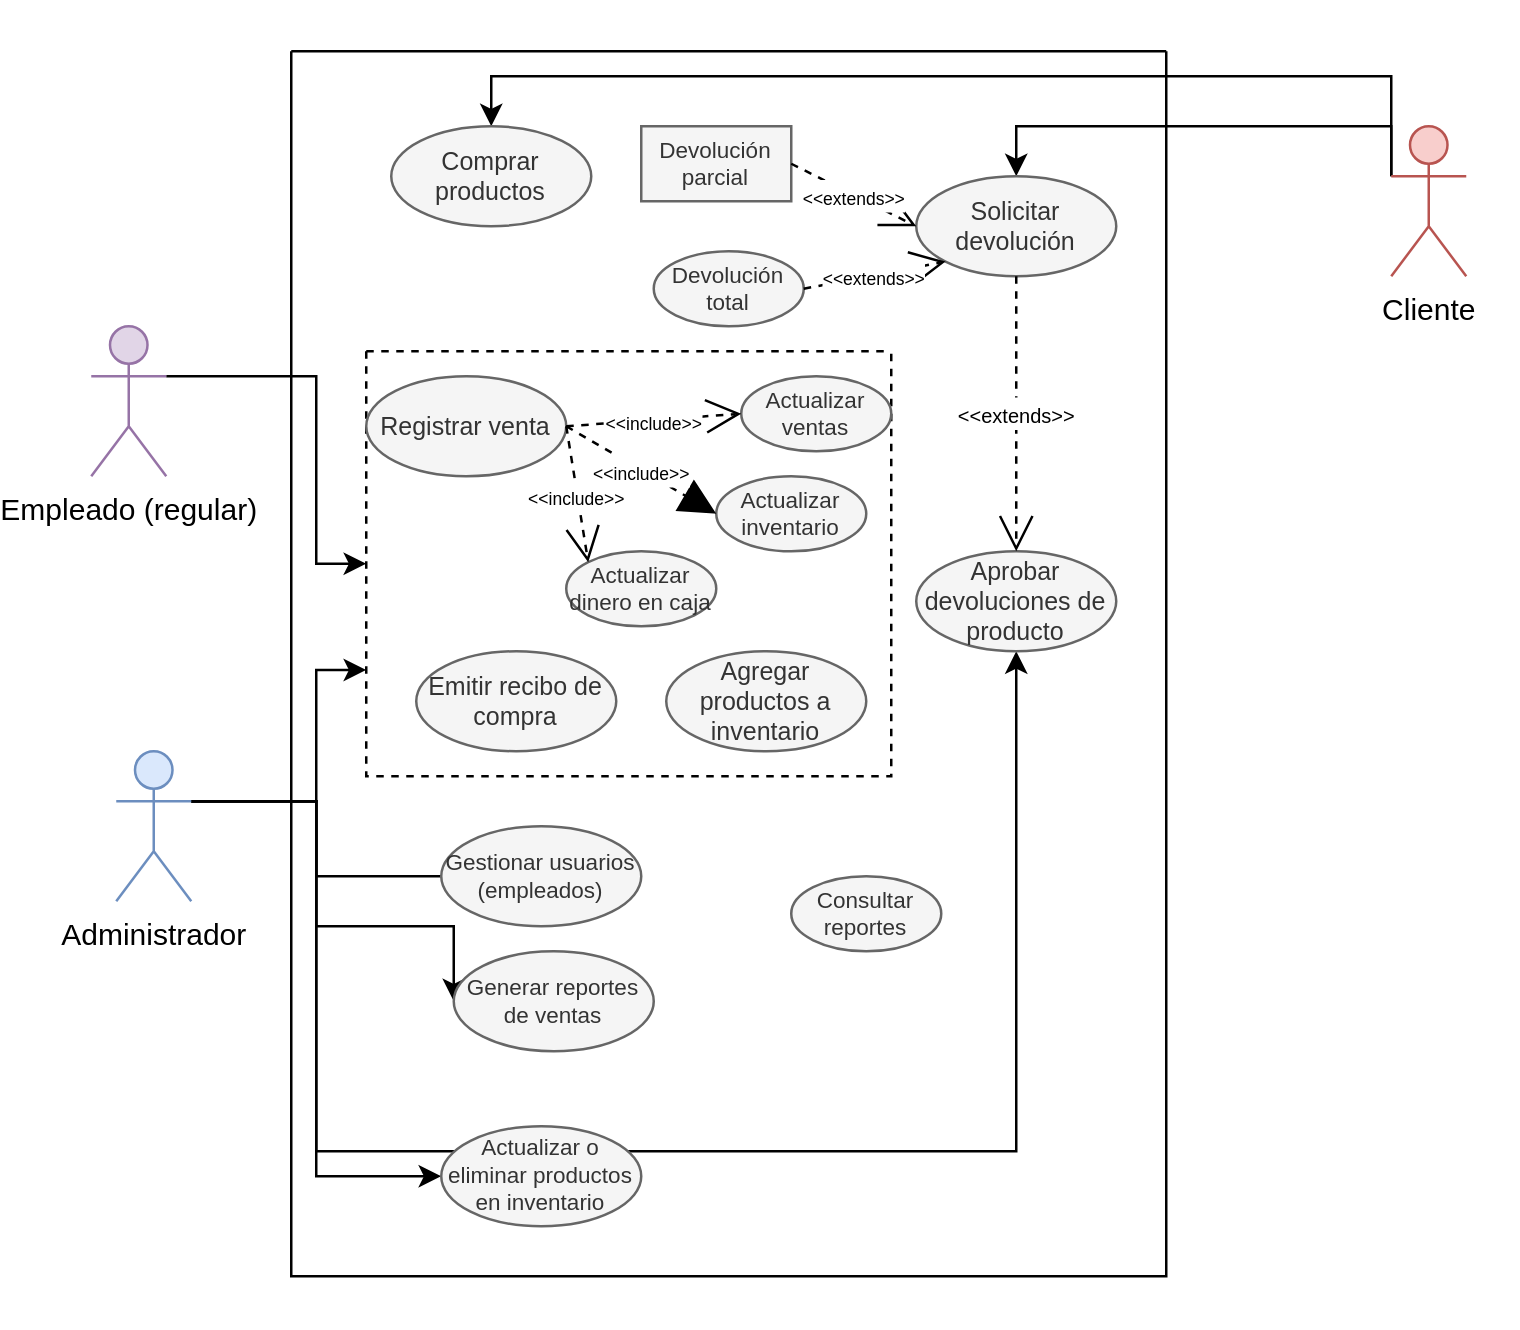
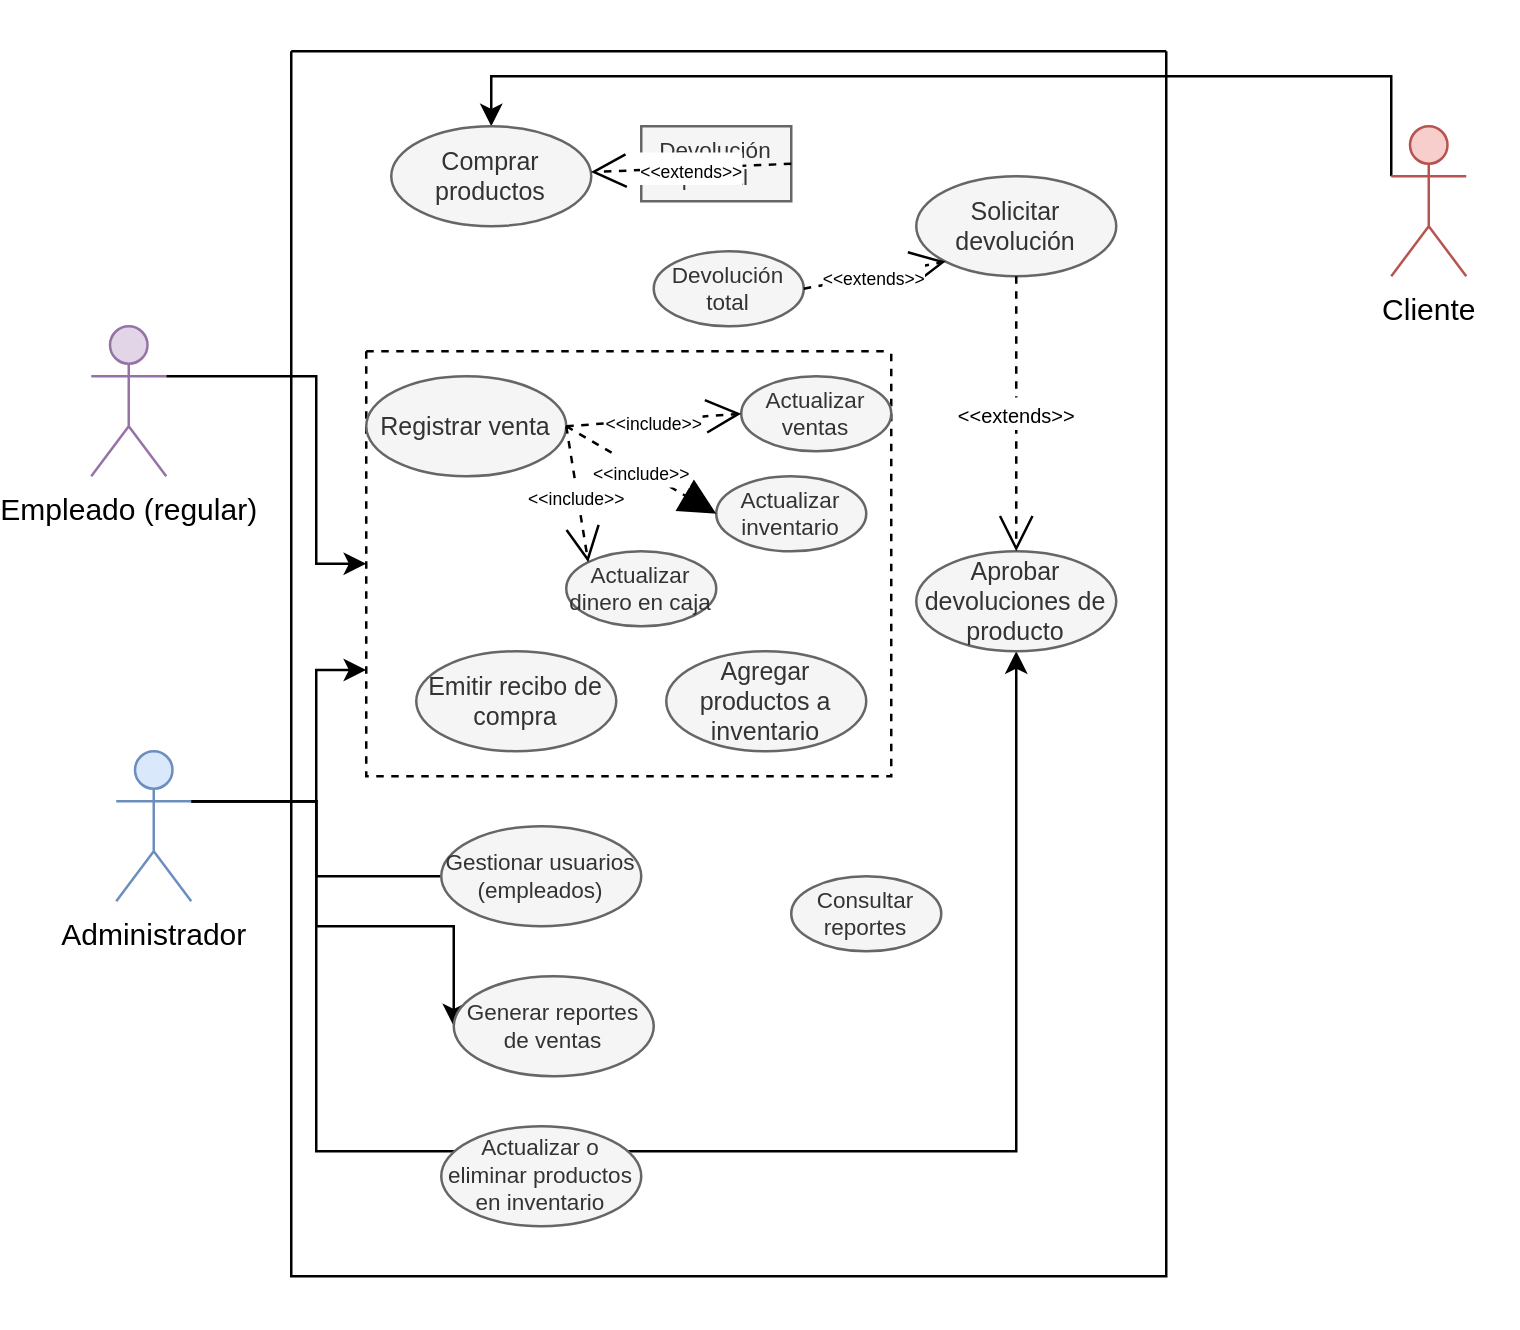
edge "Cliente" -> "Solicitar devolución": removed
edge "Devolución parcial" -> "Solicitar devolución": now "Devolución parcial" -> "Comprar productos"
node "Generar reportes de ventas": moved (554, 1001) -> (554, 1026)
edge "Administrador" -> "Actualizar o eliminar productos en inventario": removed
